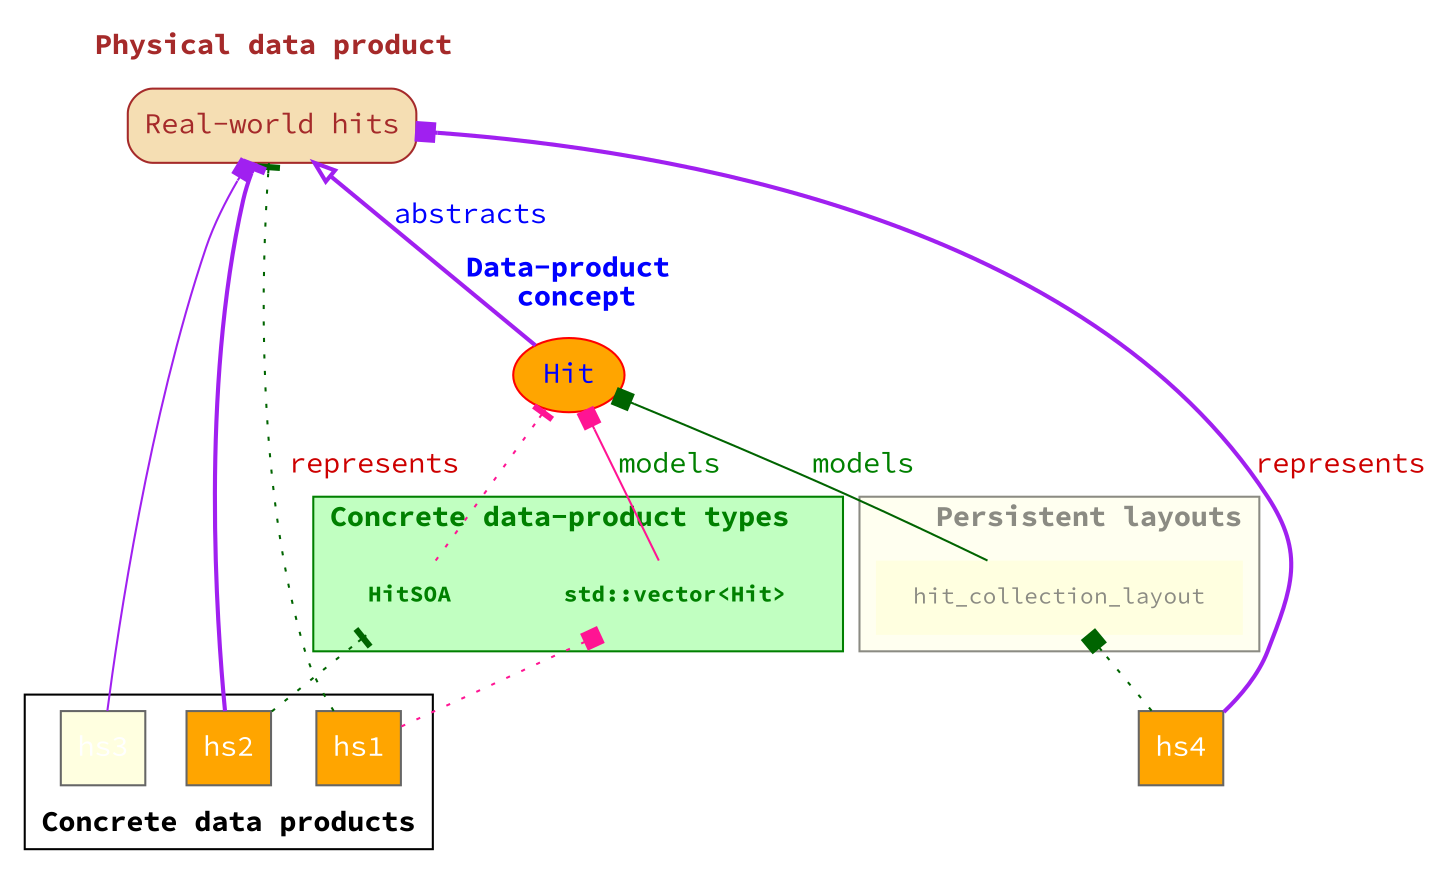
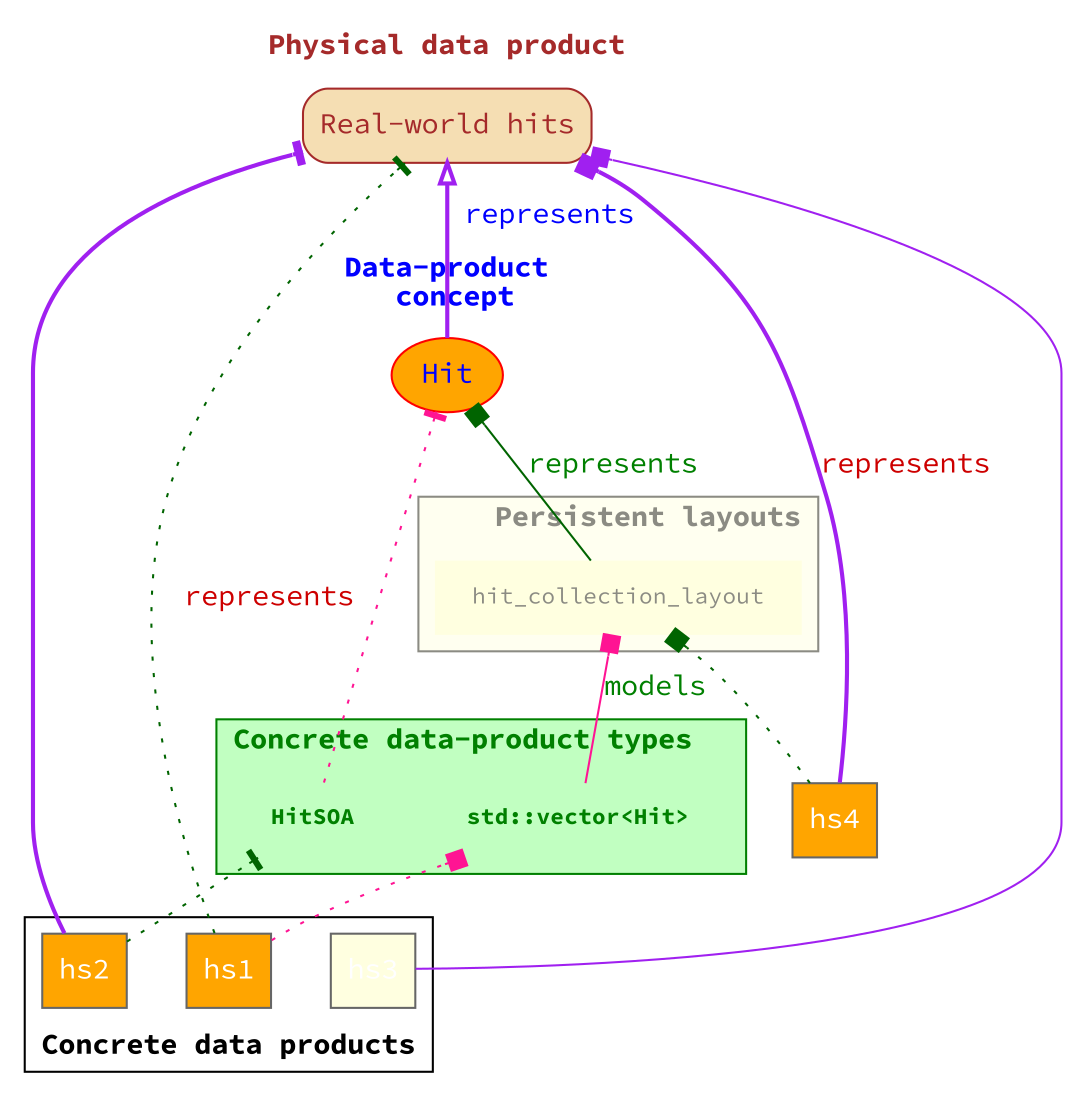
edge "Hit" -> "Real-world hits": label "abstracts" -> " represents"
edge "hit_collection_layout" -> "Hit": label "models" -> "represents"
edge "std::vector<Hit>" -> "Hit": now "std::vector<Hit>" -> "hit_collection_layout"
